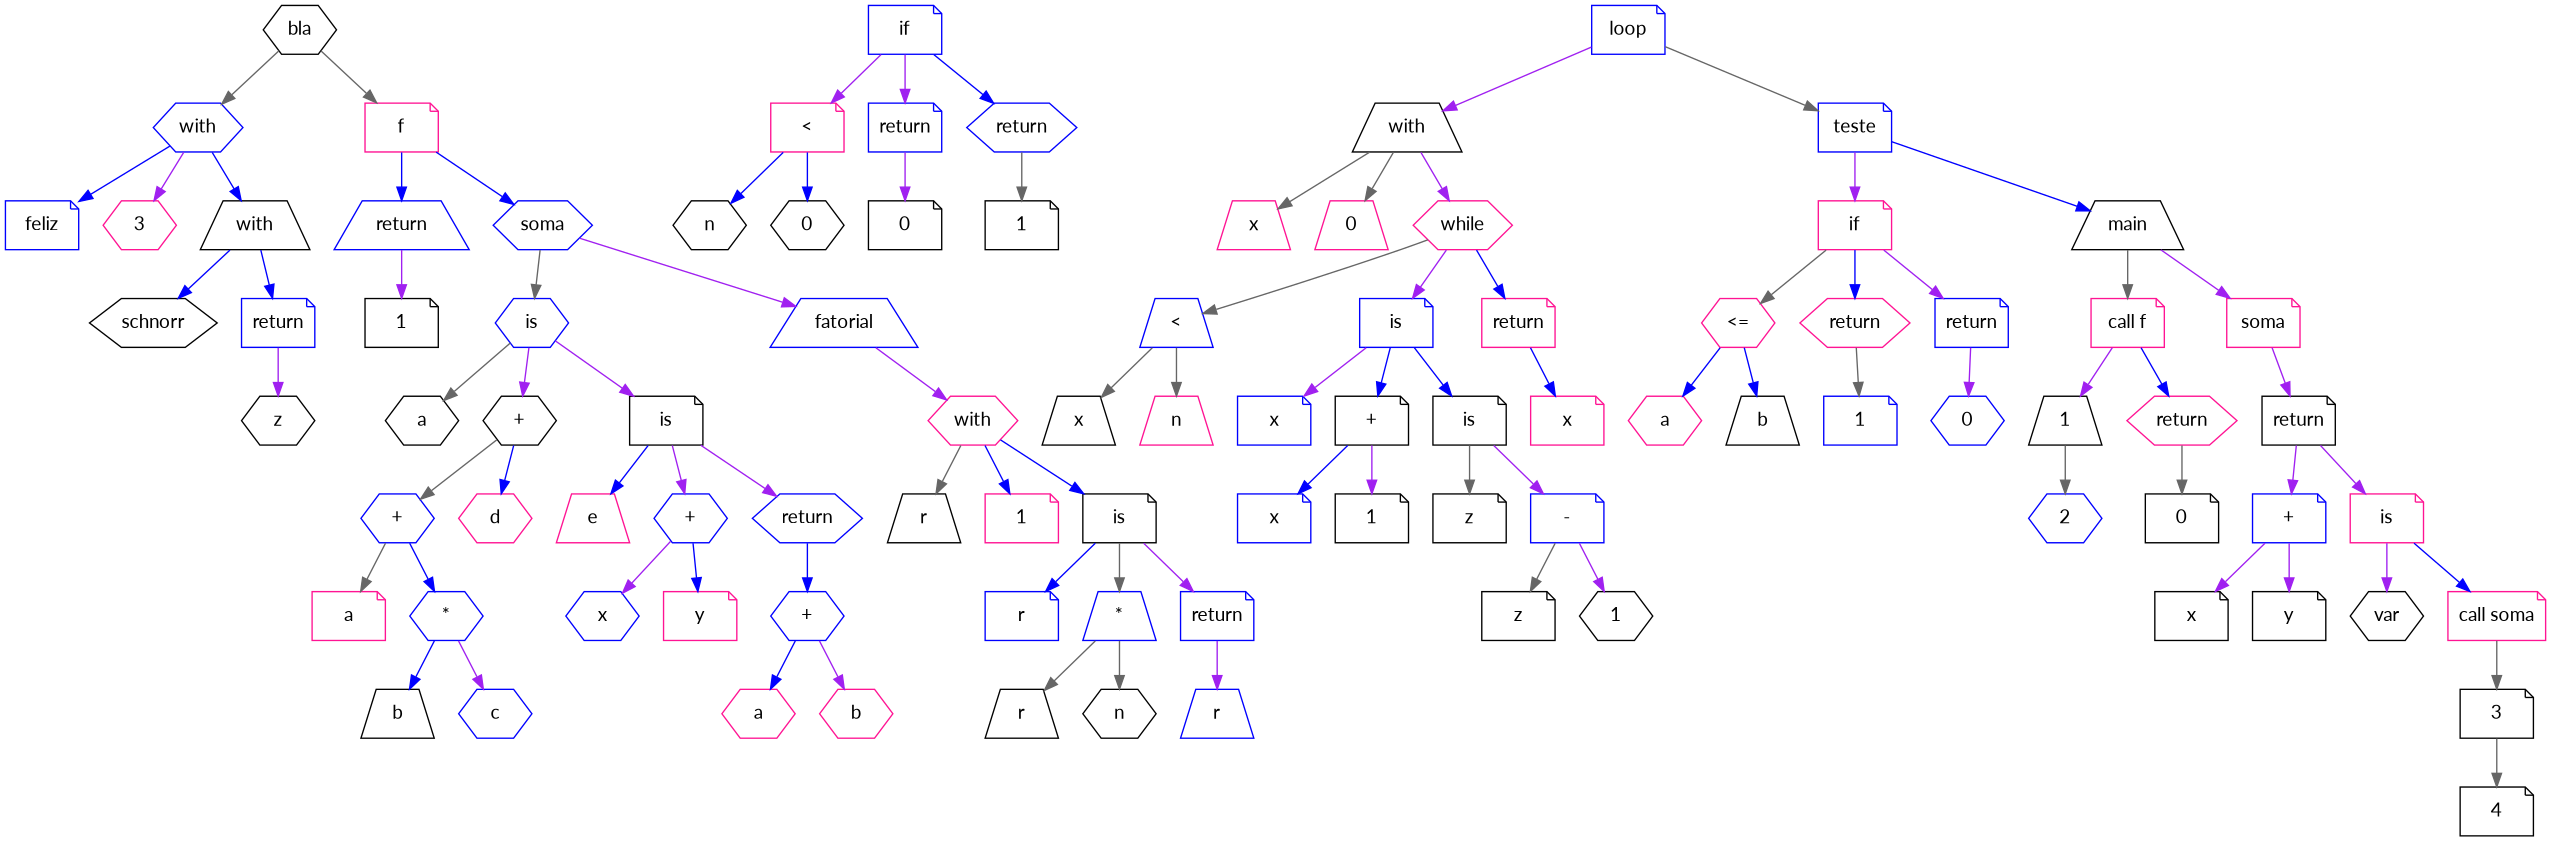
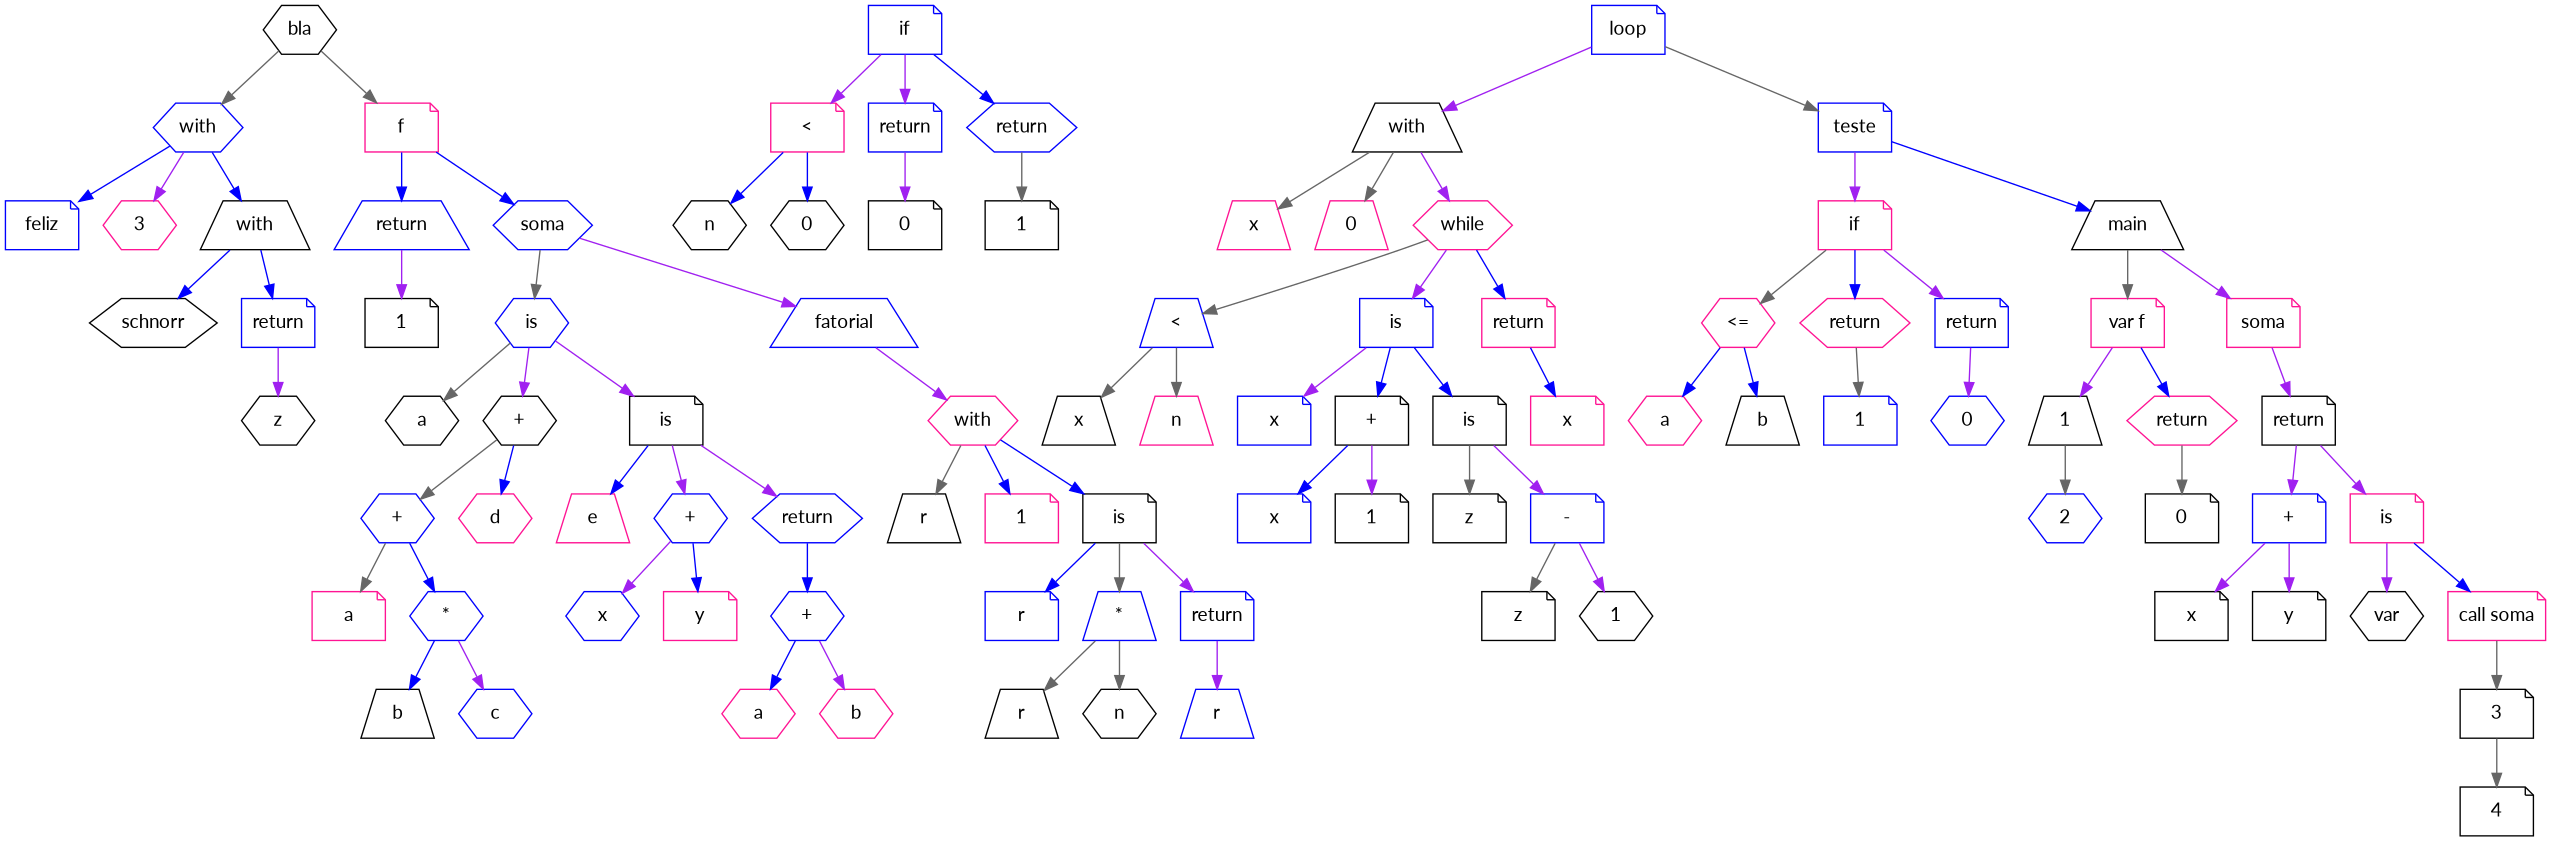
node "call f": label "call f" -> "var f"
